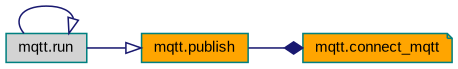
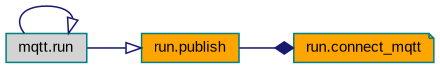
node "mqtt.publish": label "mqtt.publish" -> "run.publish"
node "mqtt.connect_mqtt": label "mqtt.connect_mqtt" -> "run.connect_mqtt"
